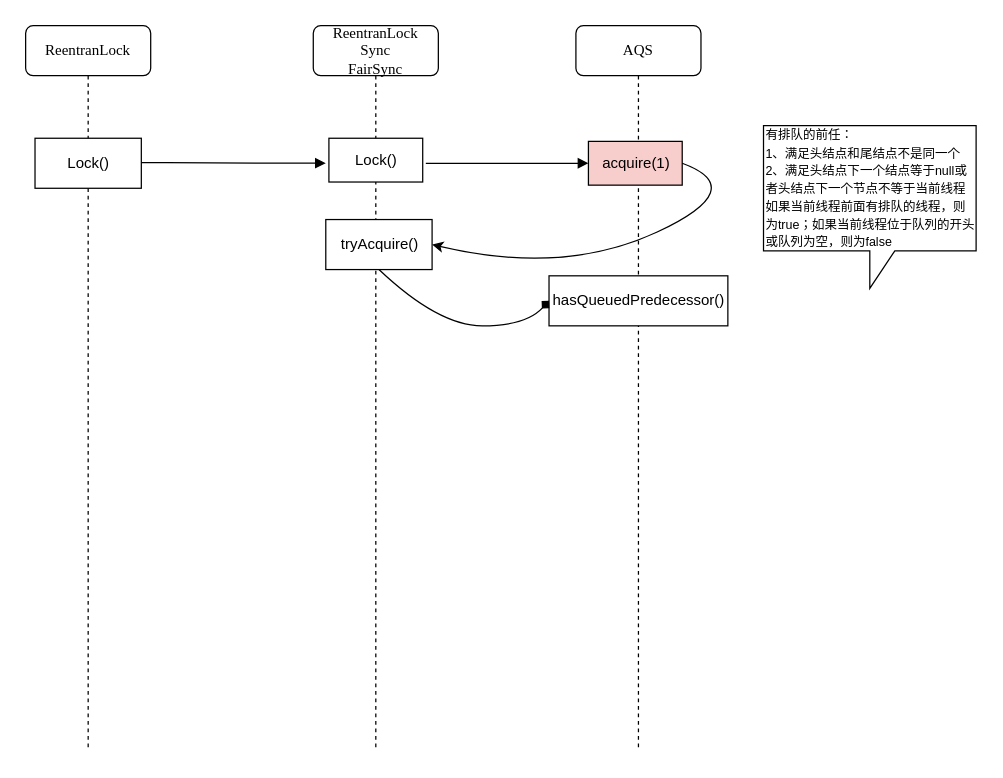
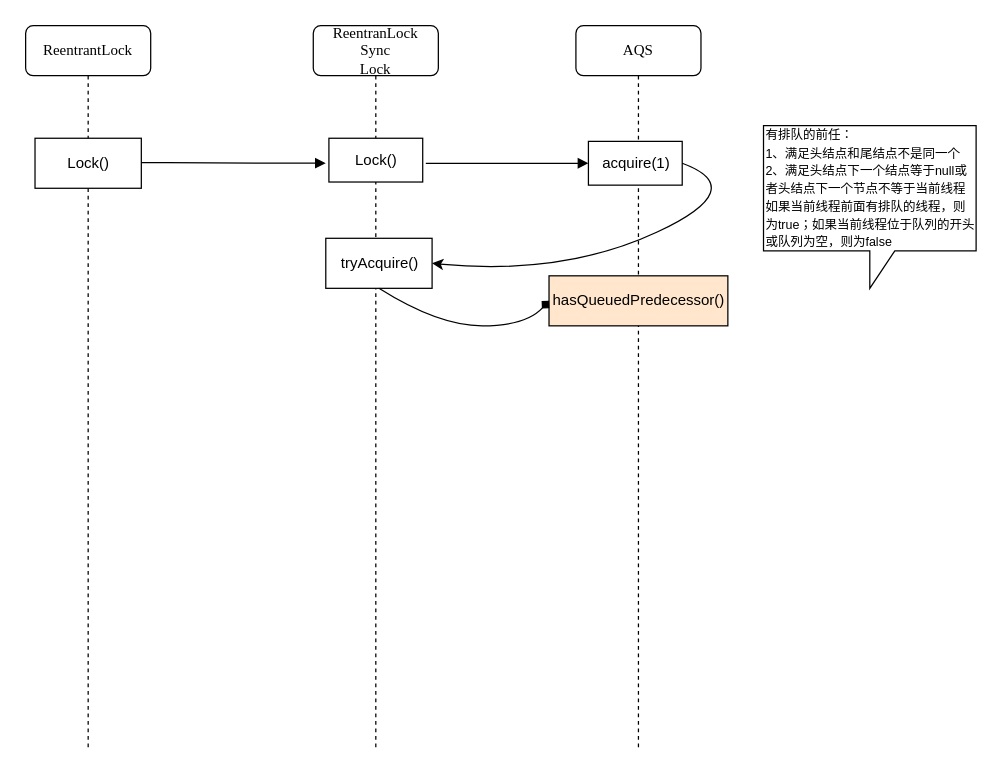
node "ReentranLock": label "ReentranLock" -> "ReentrantLock"
node "ReentranLock Sync FairSync": label "ReentranLock Sync FairSync" -> "ReentranLock Sync Lock"
node "acquire(1)": fillcolor #f8cecc -> #ffffff
node "tryAcquire()": moved (379, 244) -> (379, 263)
node "hasQueuedPredecessor()": fillcolor #ffffff -> #ffe6cc
